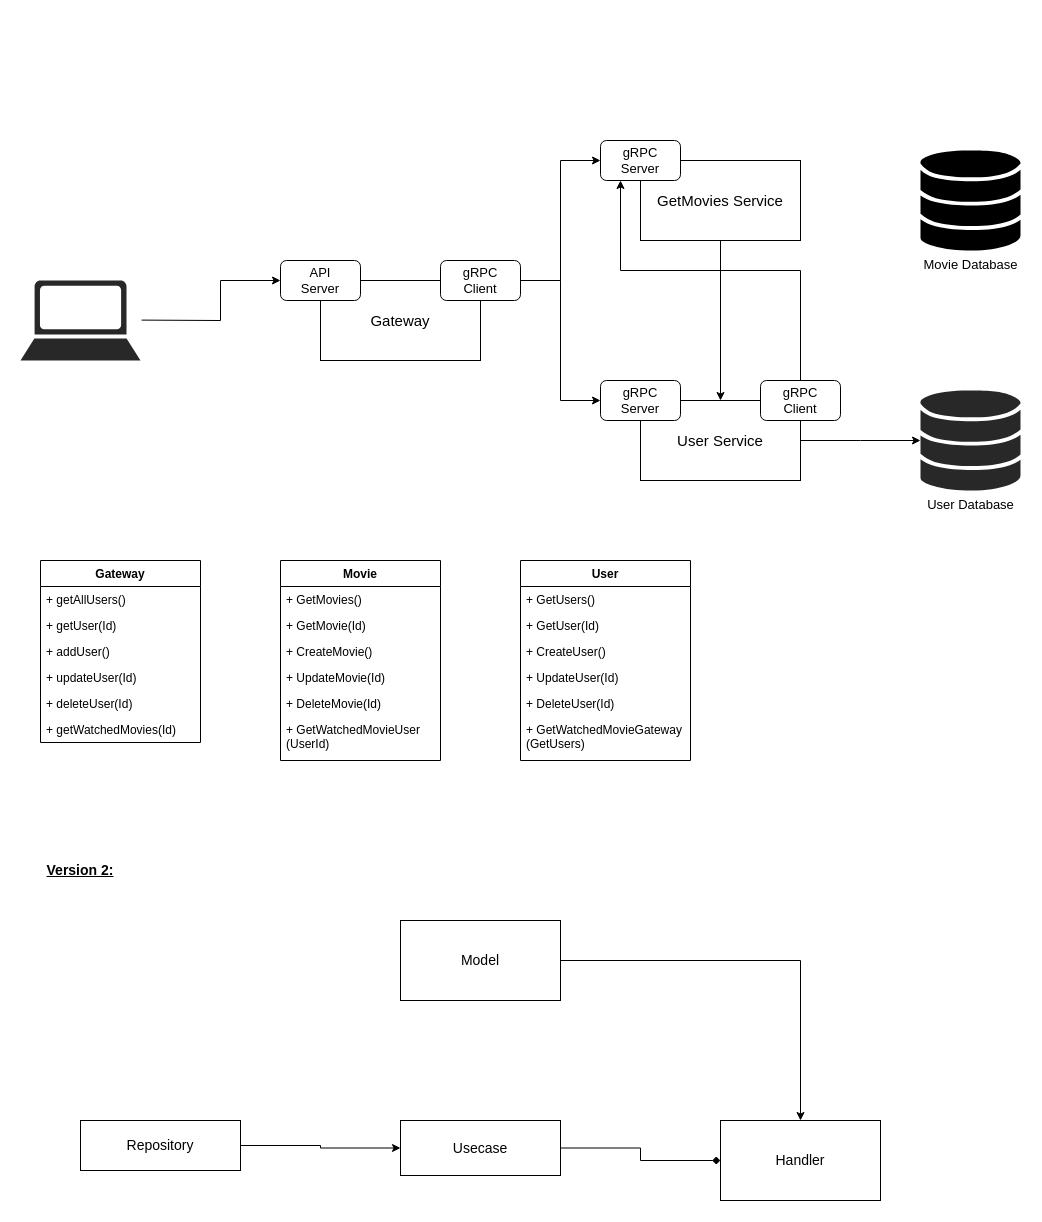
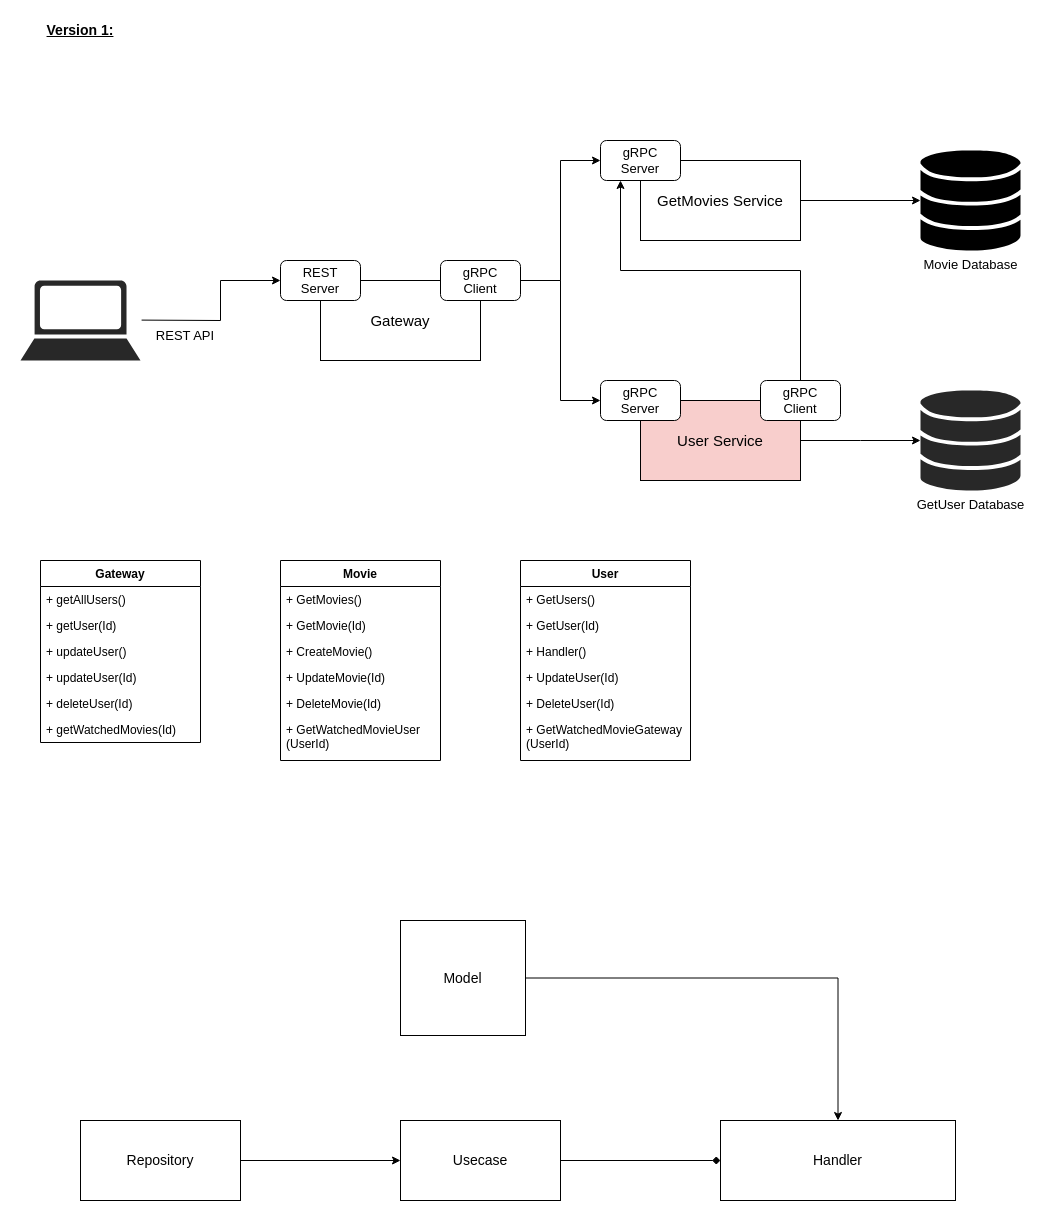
node "Version 1:": added
node "API Server": label "API Server" -> "REST Server"
edge "GetMovies Service" -> "User Service": now "GetMovies Service" -> "Movie Database"
node "REST API": added
node "User Service": fillcolor #ffffff -> #f8cecc
node "User Database": label "User Database" -> "GetUser Database"
node "+ addUser()": label "+ addUser()" -> "+ updateUser()"
node "+ CreateUser()": label "+ CreateUser()" -> "+ Handler()"
node "+ GetWatchedMovieGateway (GetUsers)": label "+ GetWatchedMovieGateway (GetUsers)" -> "+ GetWatchedMovieGateway (UserId)"
node "Version 2:": removed
node "Model": size 160x80 -> 125x115
node "Repository": size 160x50 -> 160x80
node "Usecase": size 160x55 -> 160x80
node "Handler": size 160x80 -> 235x80
